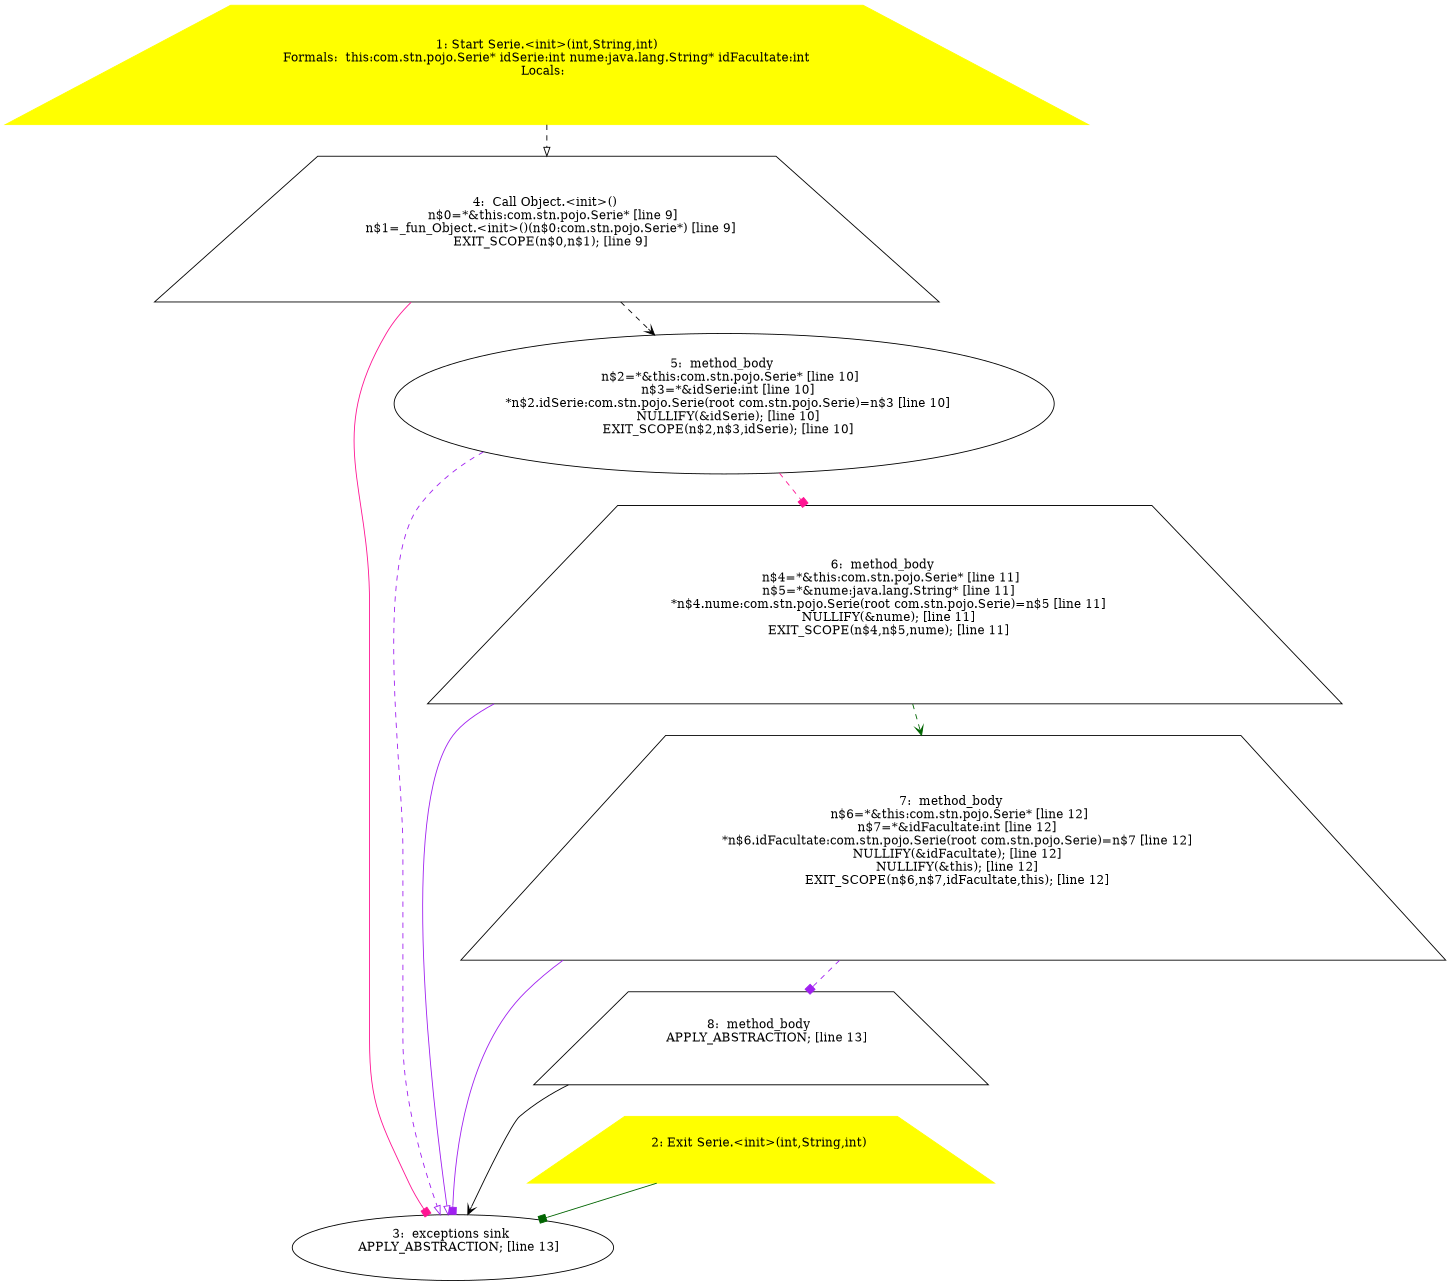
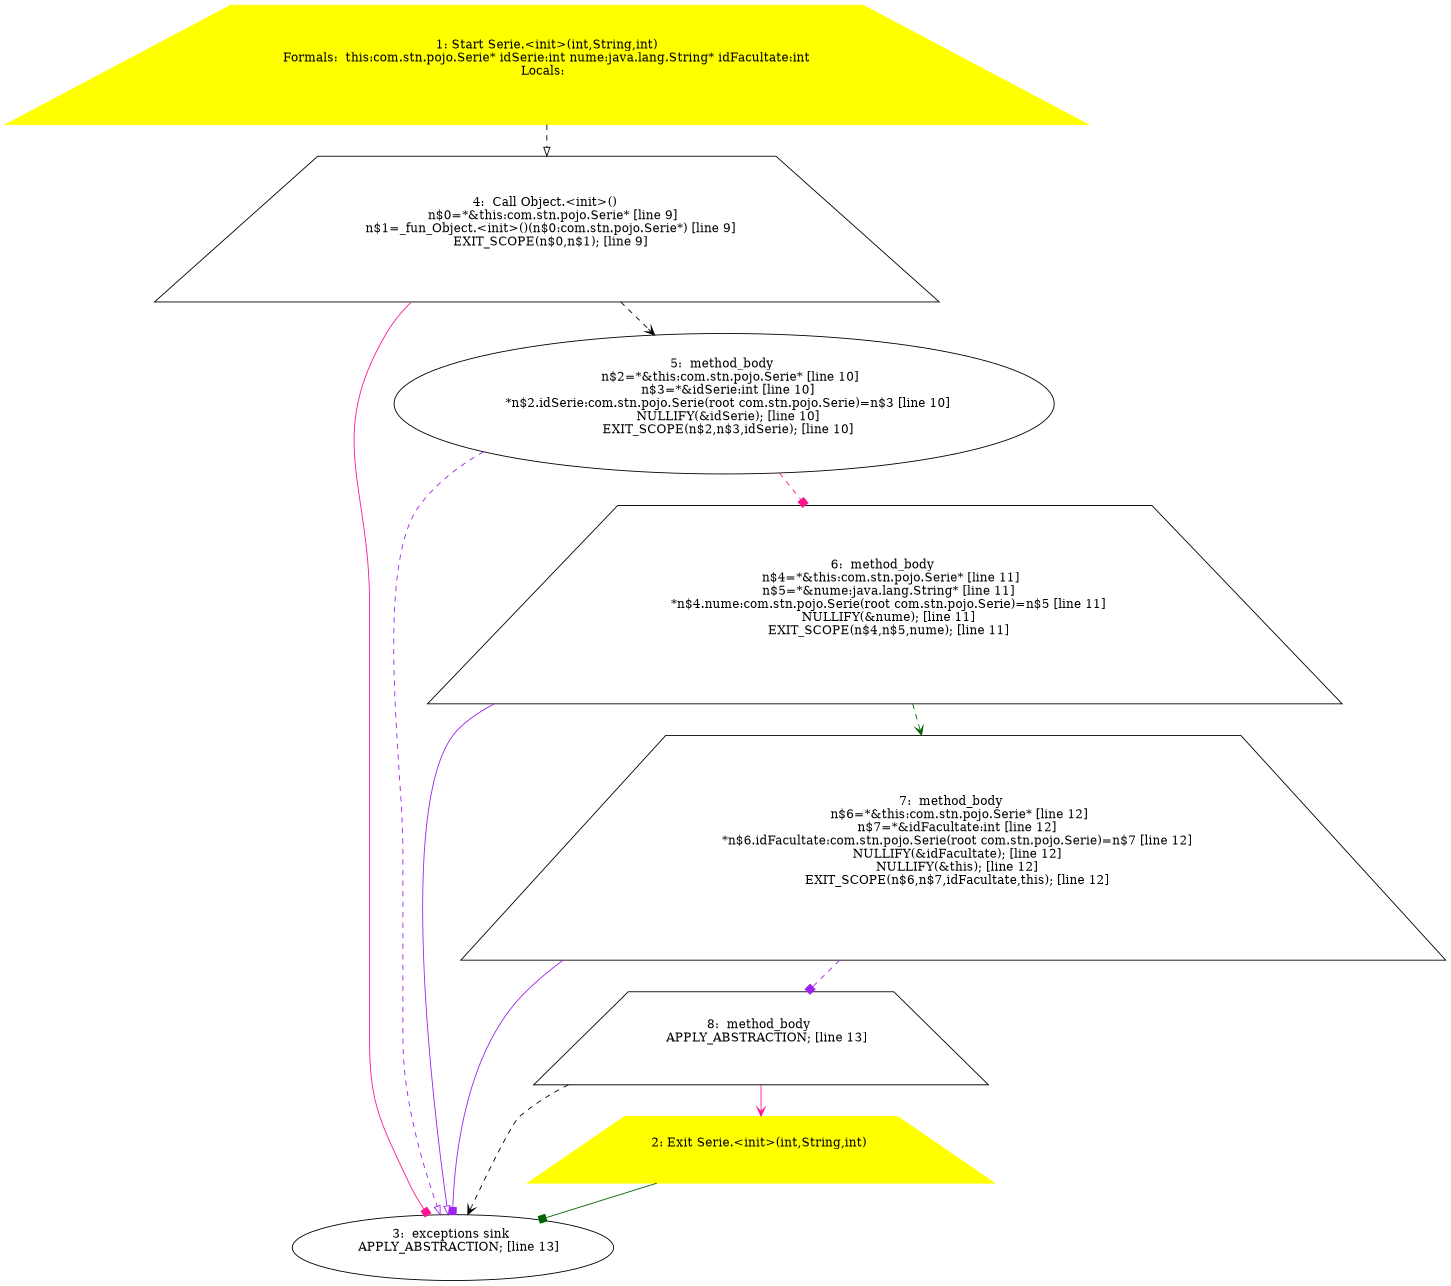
edge "8:  method_body APPLY_ABSTRACTION; [line 13]" -> "2: Exit Serie.<init>(int,String,int)": added
edge "8:  method_body APPLY_ABSTRACTION; [line 13]" -> "3:  exceptions sink APPLY_ABSTRACTION; [line 13]": style solid -> dashed
